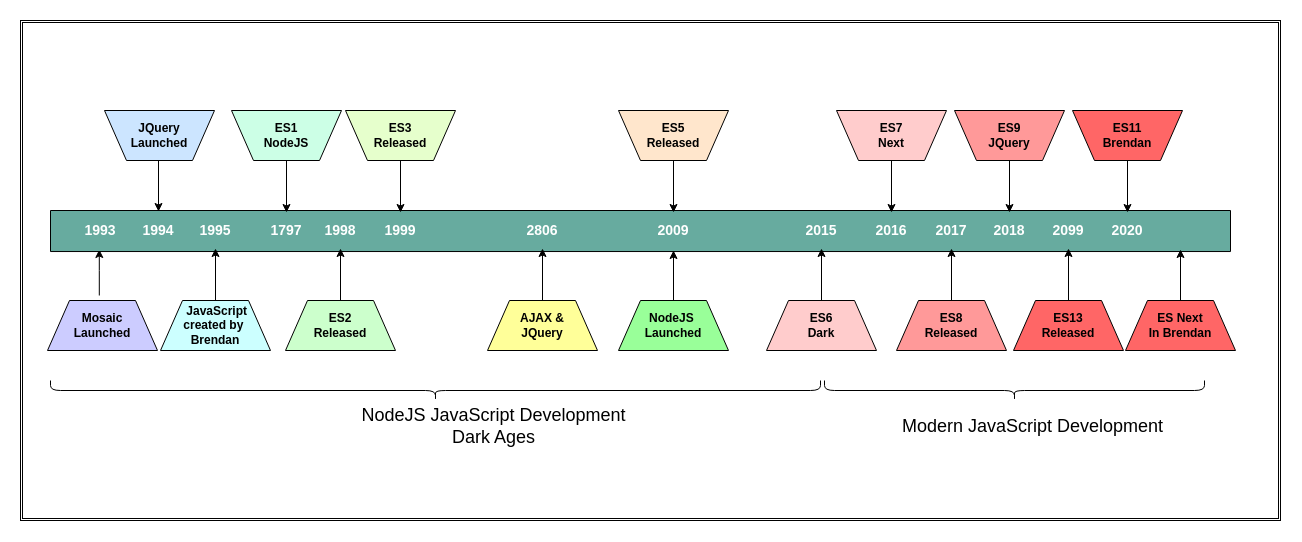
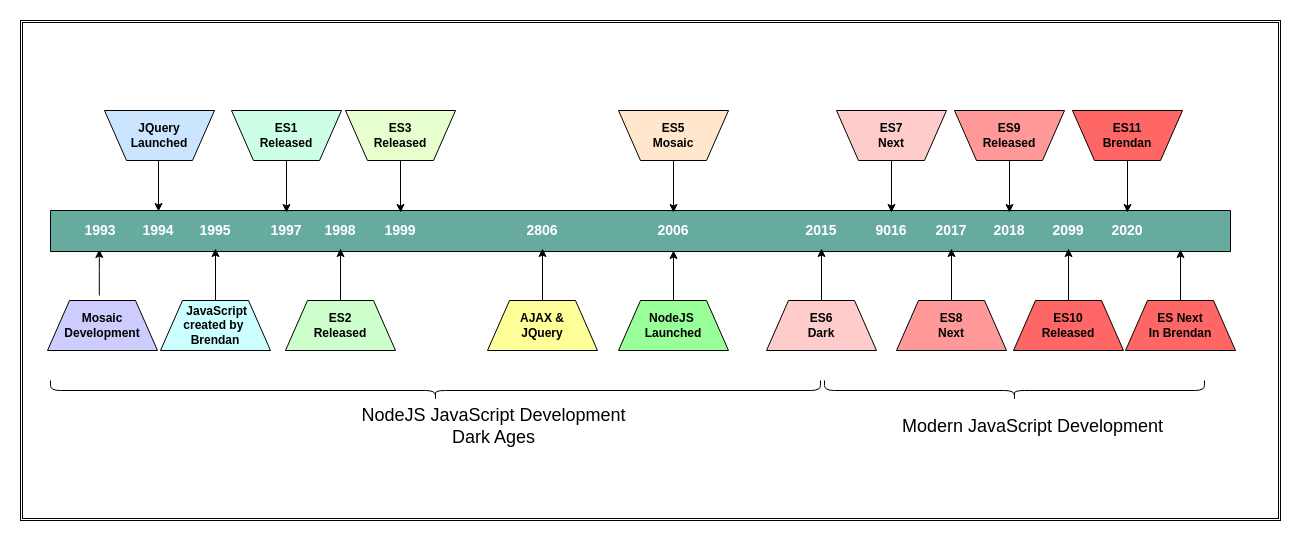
node "ES1 NodeJS": label "ES1 NodeJS" -> "ES1 Released"
node "ES5 Released": label "ES5 Released" -> "ES5 Mosaic"
node "ES9 JQuery": label "ES9 JQuery" -> "ES9 Released"
node "1797": label "1797" -> "1997"
node "2009": label "2009" -> "2006"
node "2016": label "2016" -> "9016"
node "Mosaic Launched": label "Mosaic Launched" -> "Mosaic Development"
node "ES8 Released": label "ES8 Released" -> "ES8 Next"
node "ES13 Released": label "ES13 Released" -> "ES10 Released"
